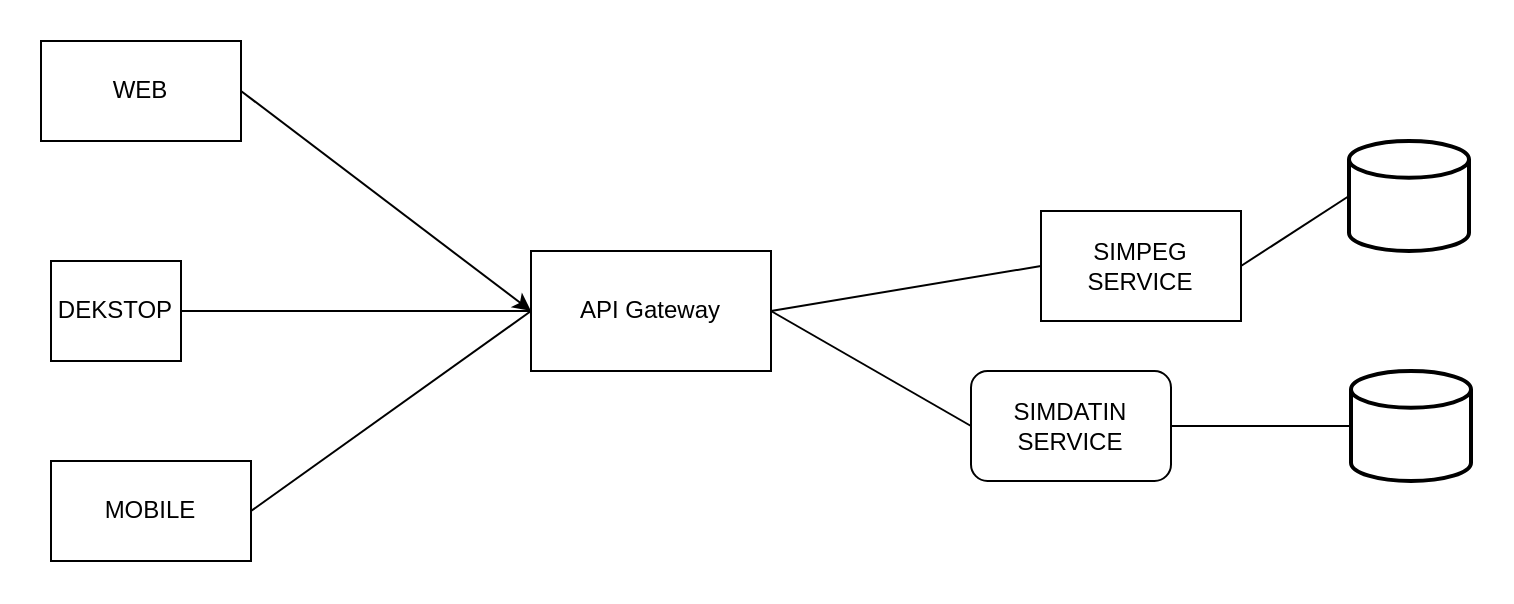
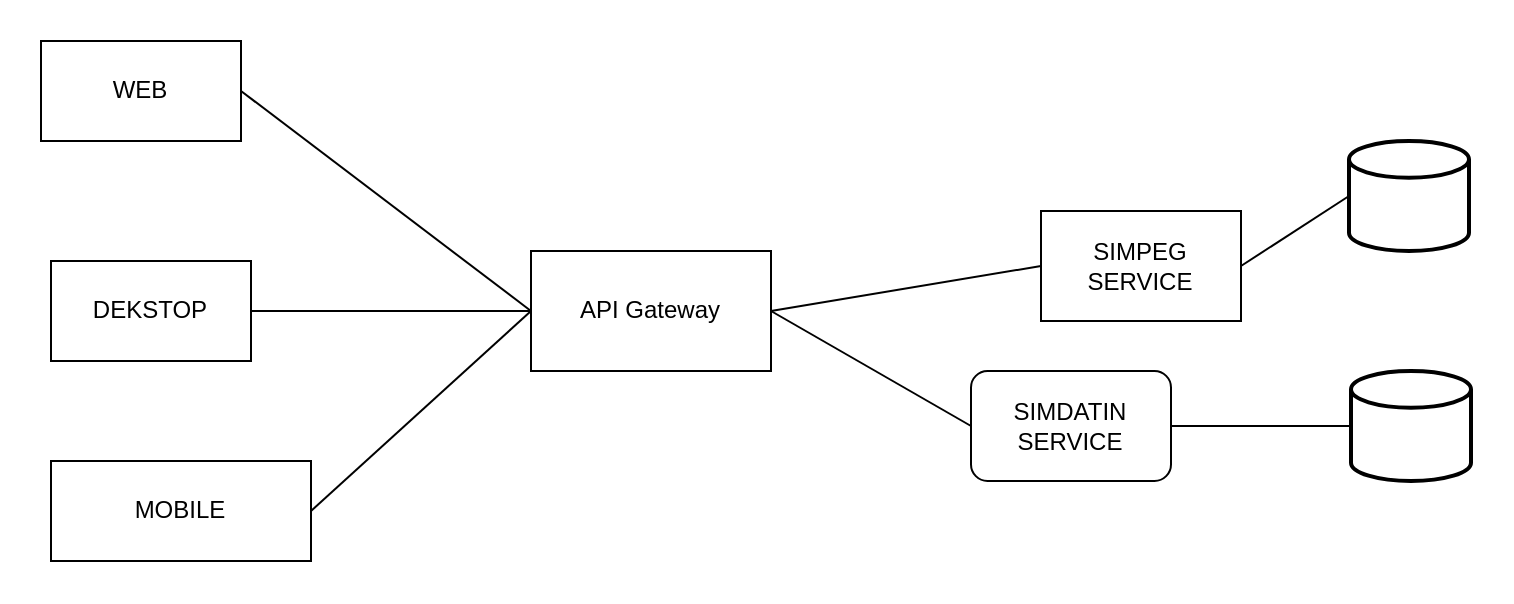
edge "WEB" -> "API Gateway": arrowhead classic -> none
node "DEKSTOP": size 130x100 -> 200x100
node "MOBILE": size 200x100 -> 260x100
